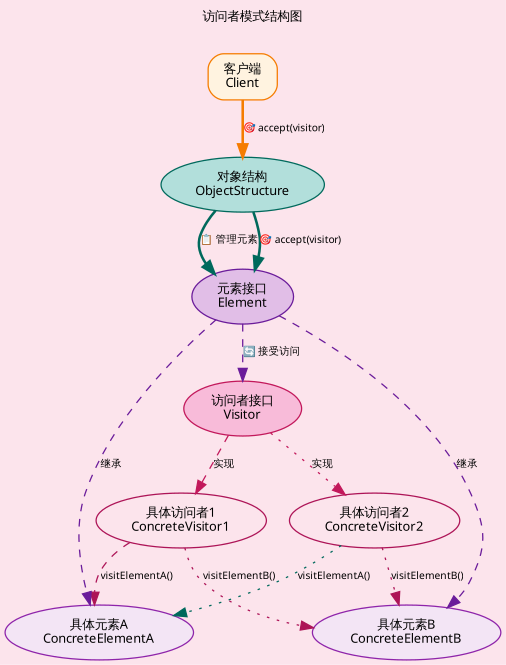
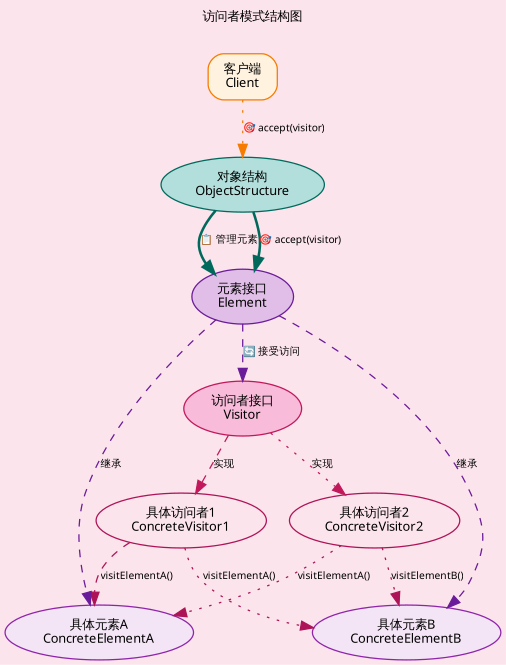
edge "客户端 Client" -> "对象结构 ObjectStructure": style bold -> dotted
edge "具体访问者1 ConcreteVisitor1" -> "具体元素B ConcreteElementB": label "visitElementB()" -> "visitElementA()"
edge "具体访问者2 ConcreteVisitor2" -> "具体元素A ConcreteElementA": color #00695c -> #ad1457
